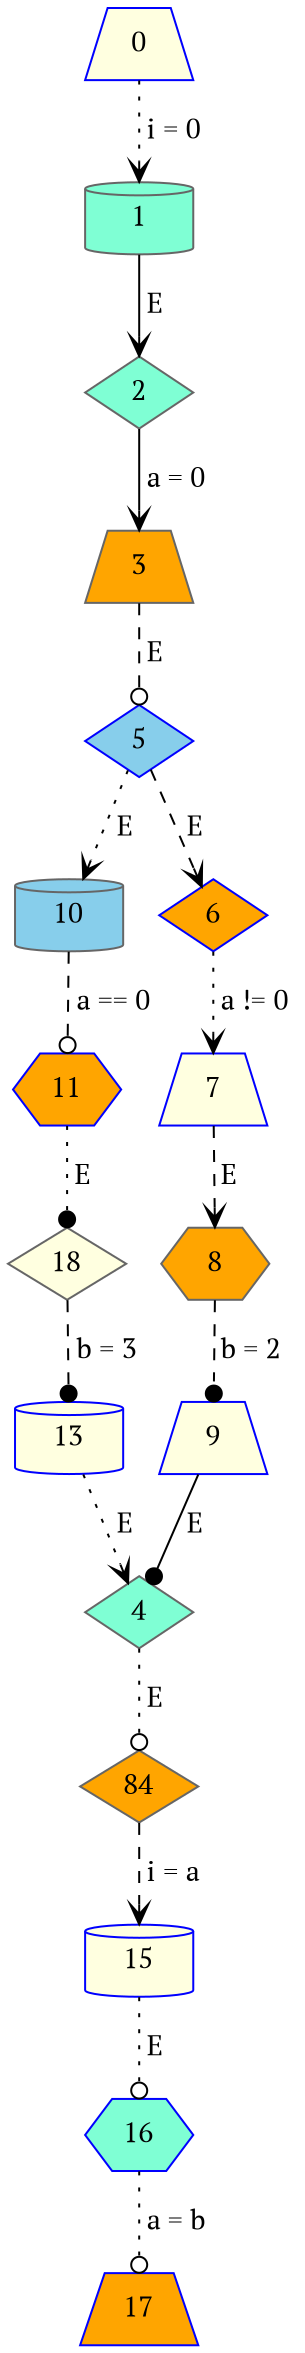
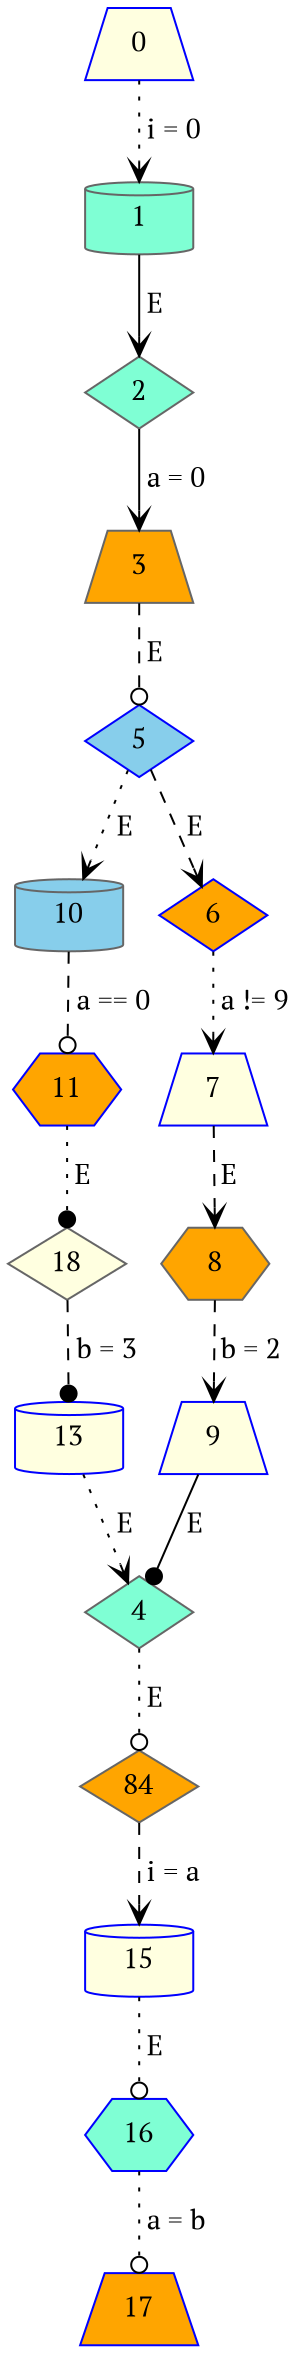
edge "6" -> "7": label " a != 0 " -> " a != 9 "
edge "8" -> "9": arrowhead dot -> vee
